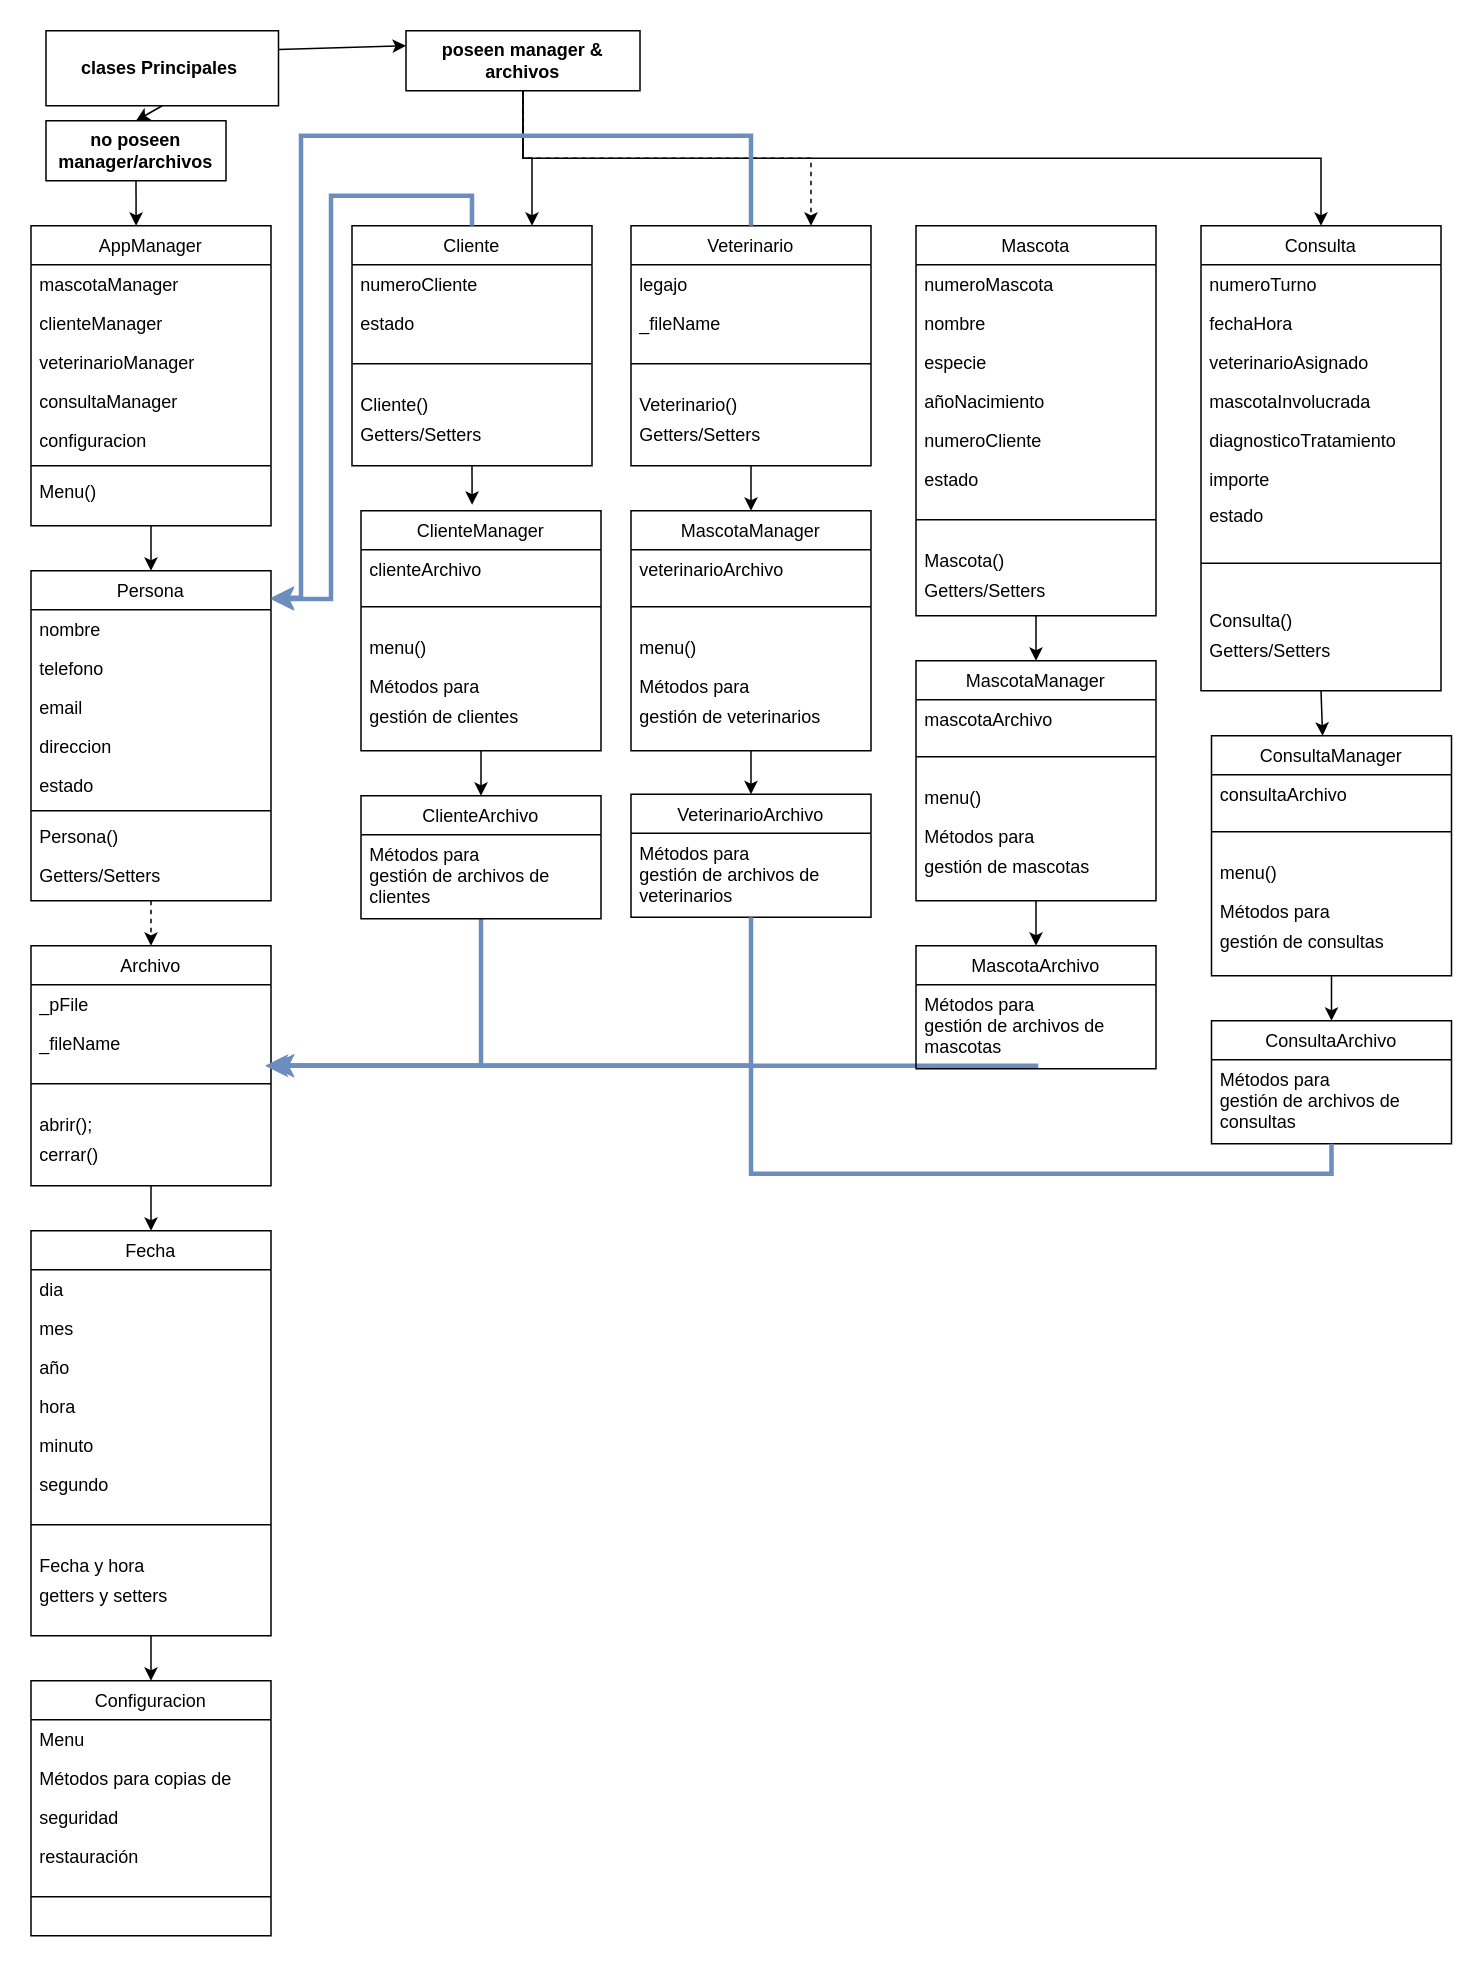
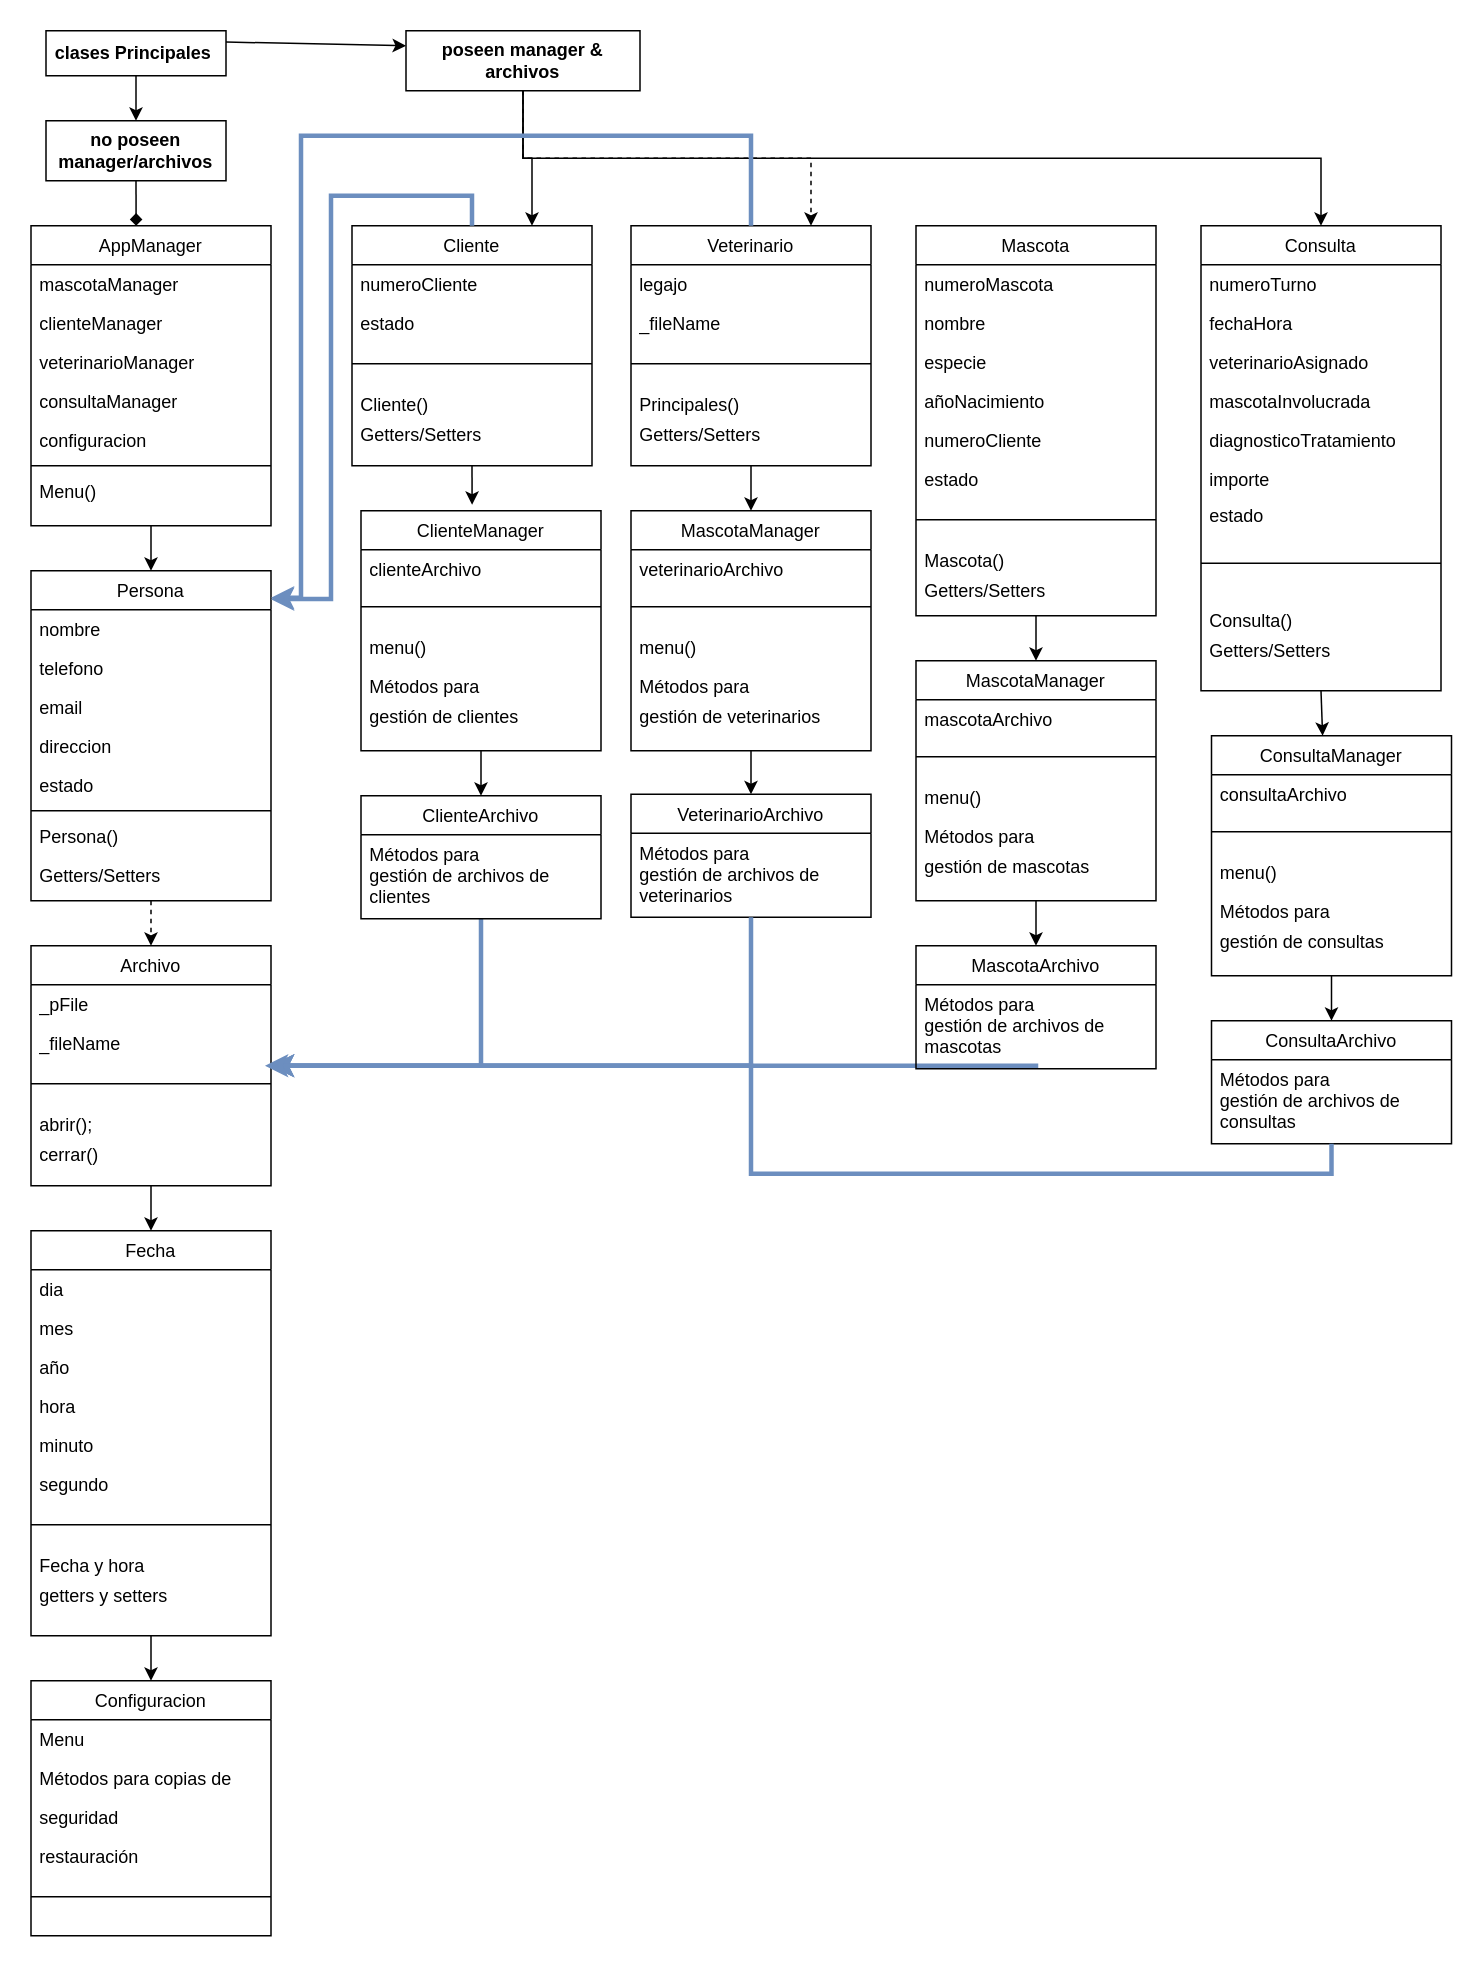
node "clases Principales": size 233x75 -> 180x45
edge "no poseen manager/archivos" -> "AppManager": arrowhead classic -> diamond
node "Veterinario()": label "Veterinario()" -> "Principales()"
